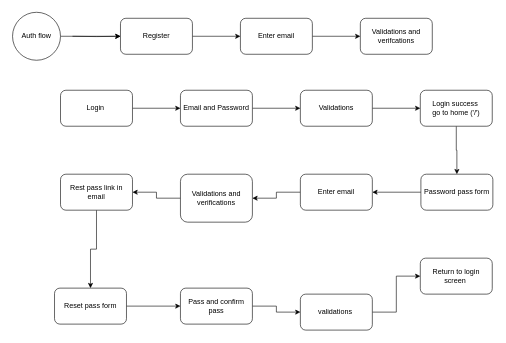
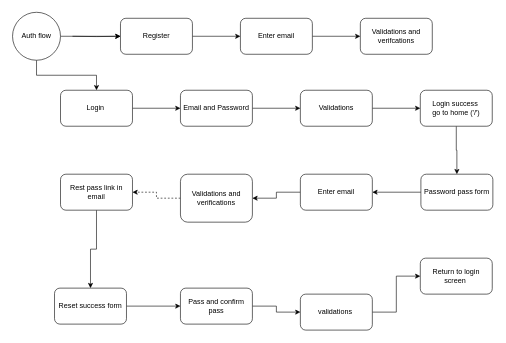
edge "Auth flow" -> "Login": added
edge "Validations and verifications" -> "Rest pass link in email": style solid -> dashed
node "Reset pass form": label "Reset pass form" -> "Reset success form"
